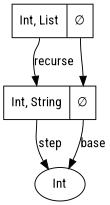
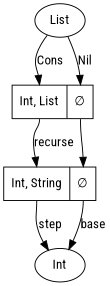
node "List": added
